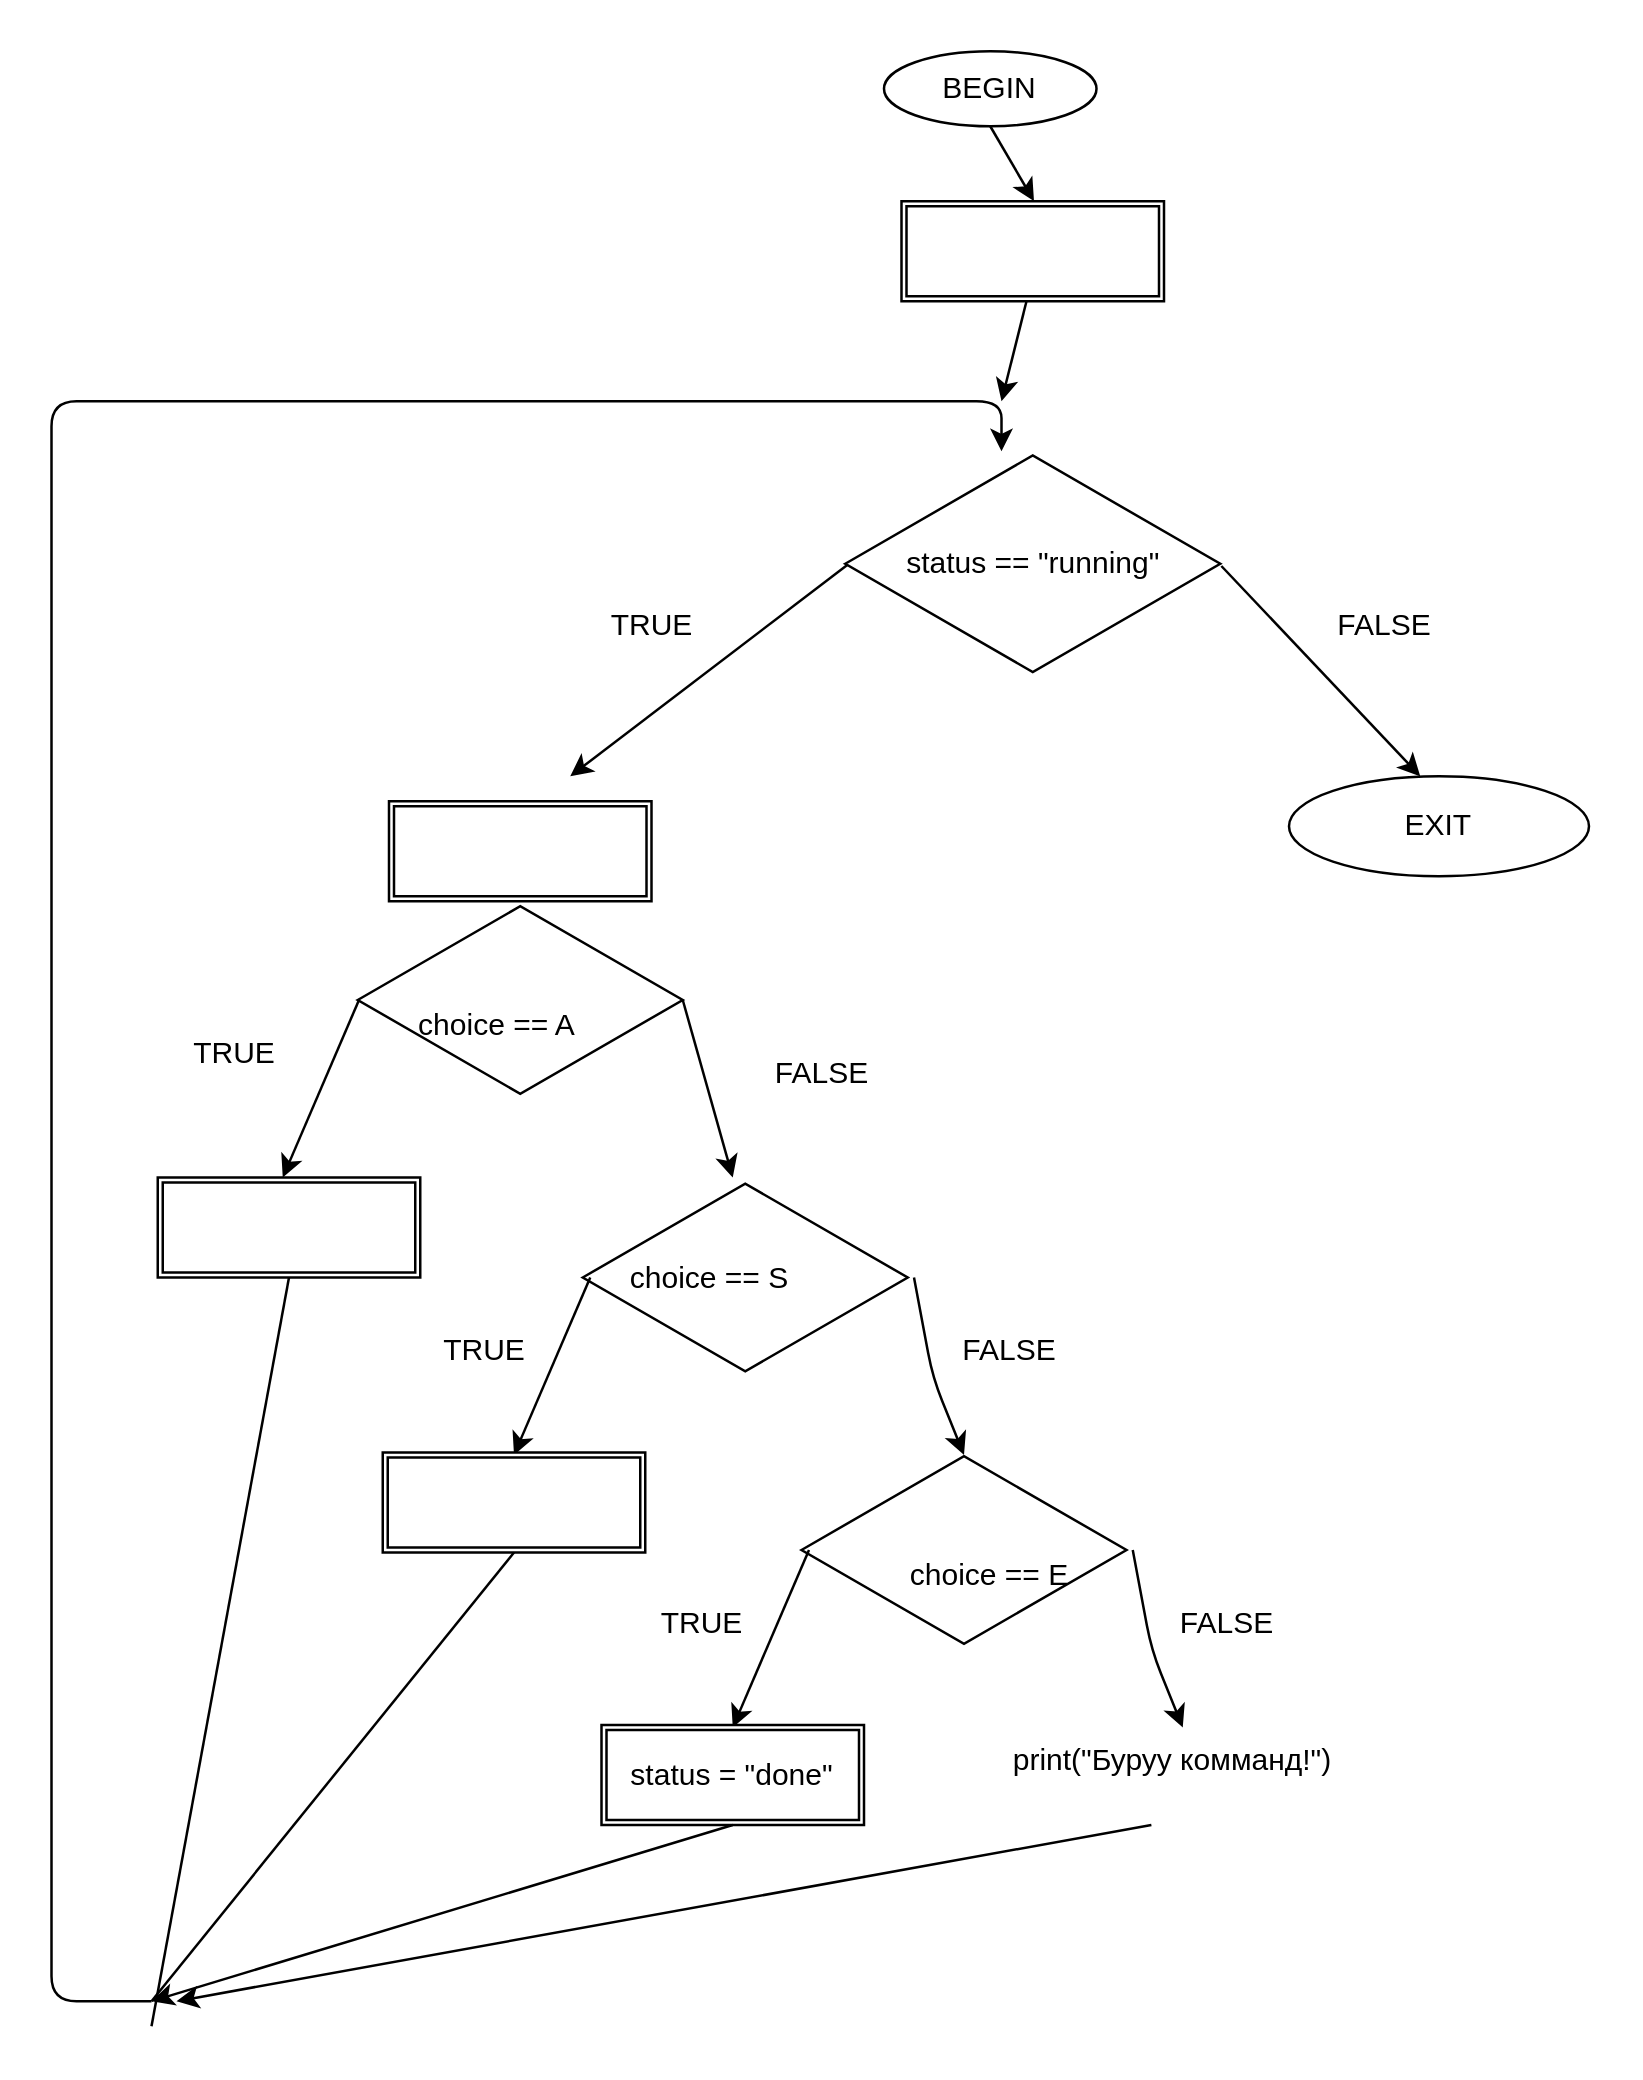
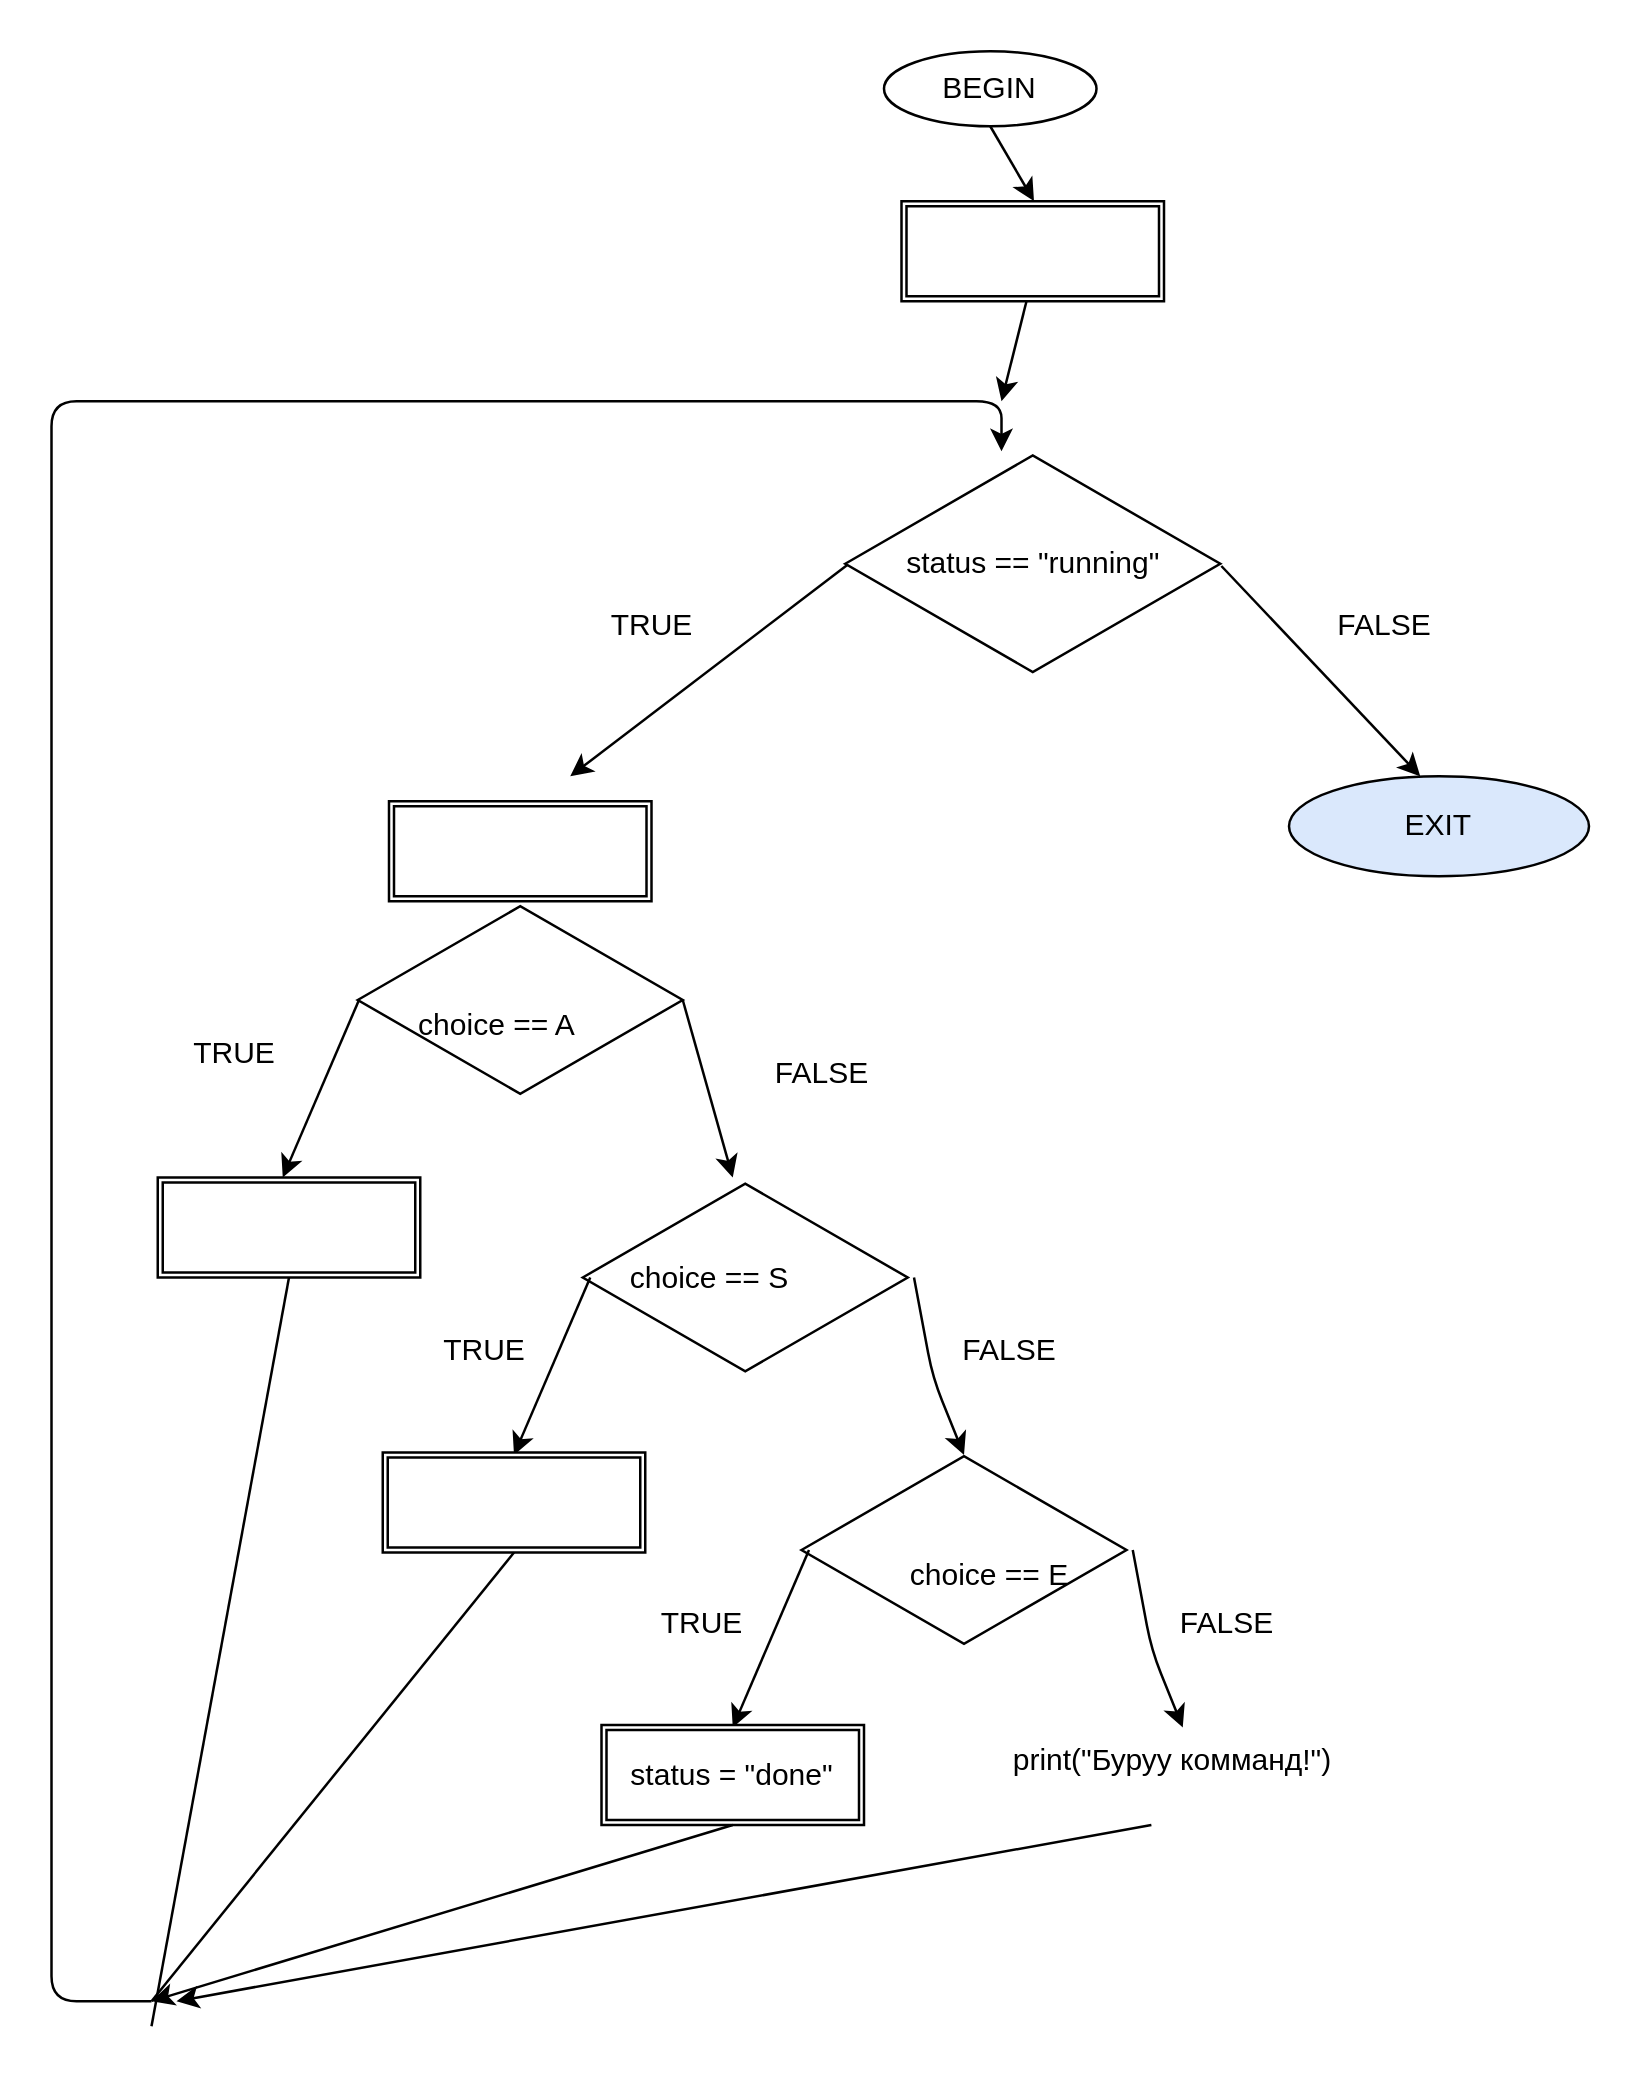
node "EXIT": fillcolor #ffffff -> #dae8fc
